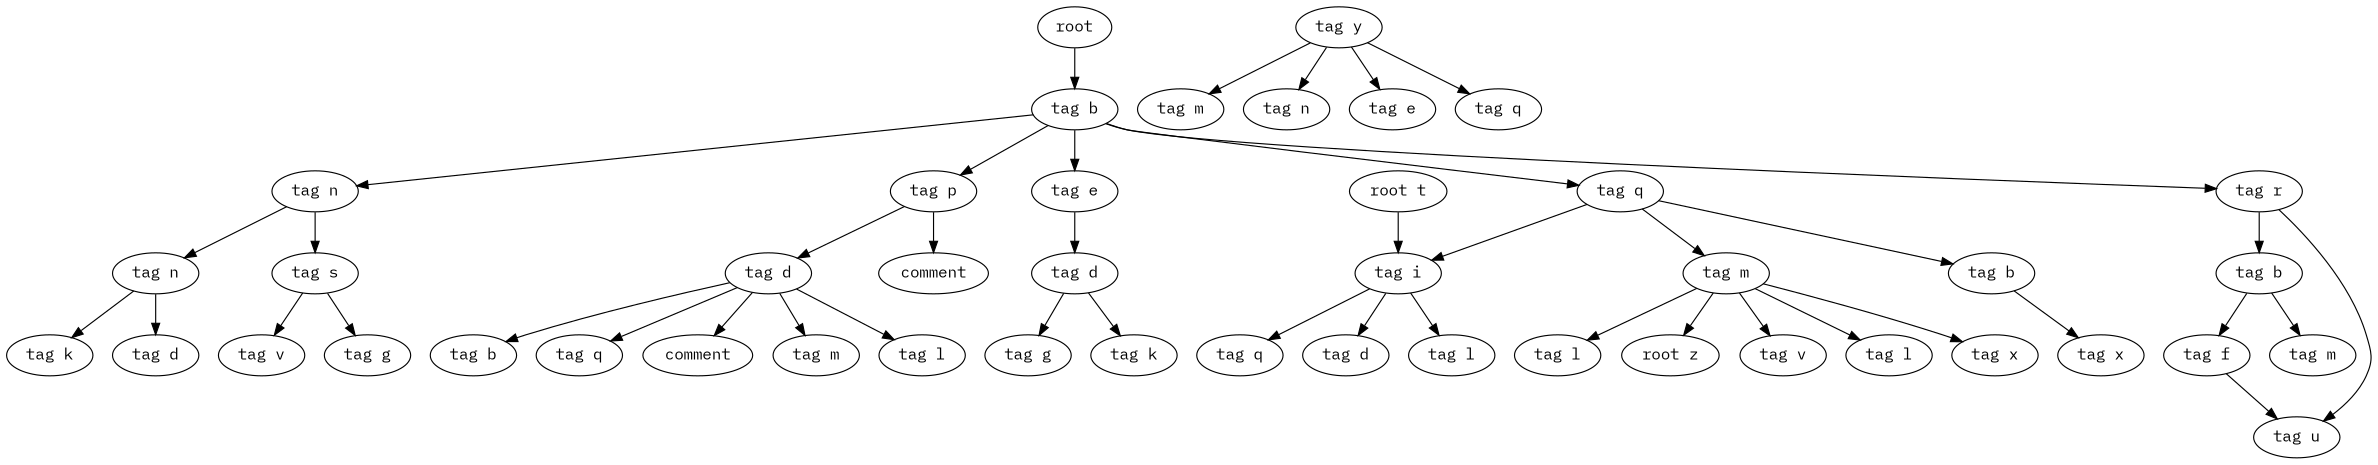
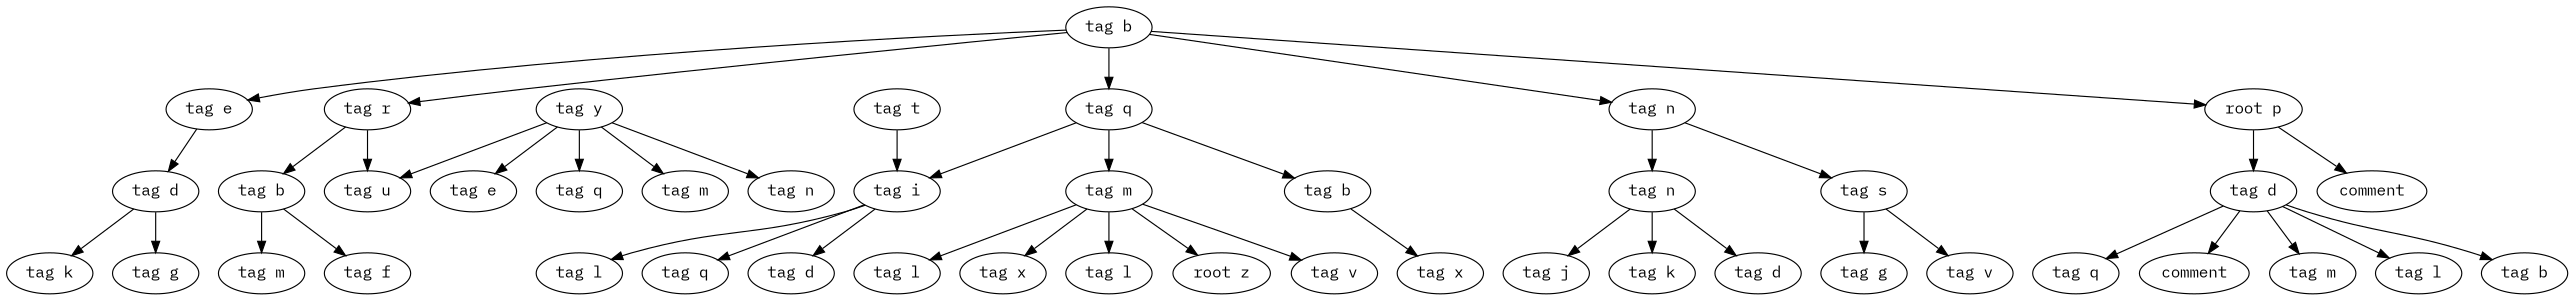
node "root": removed
node "tag p": label "tag p" -> "root p"
node "root t": label "root t" -> "tag t"
node "tag j": added
edge "tag f" -> "tag u": now "tag y" -> "tag u"
